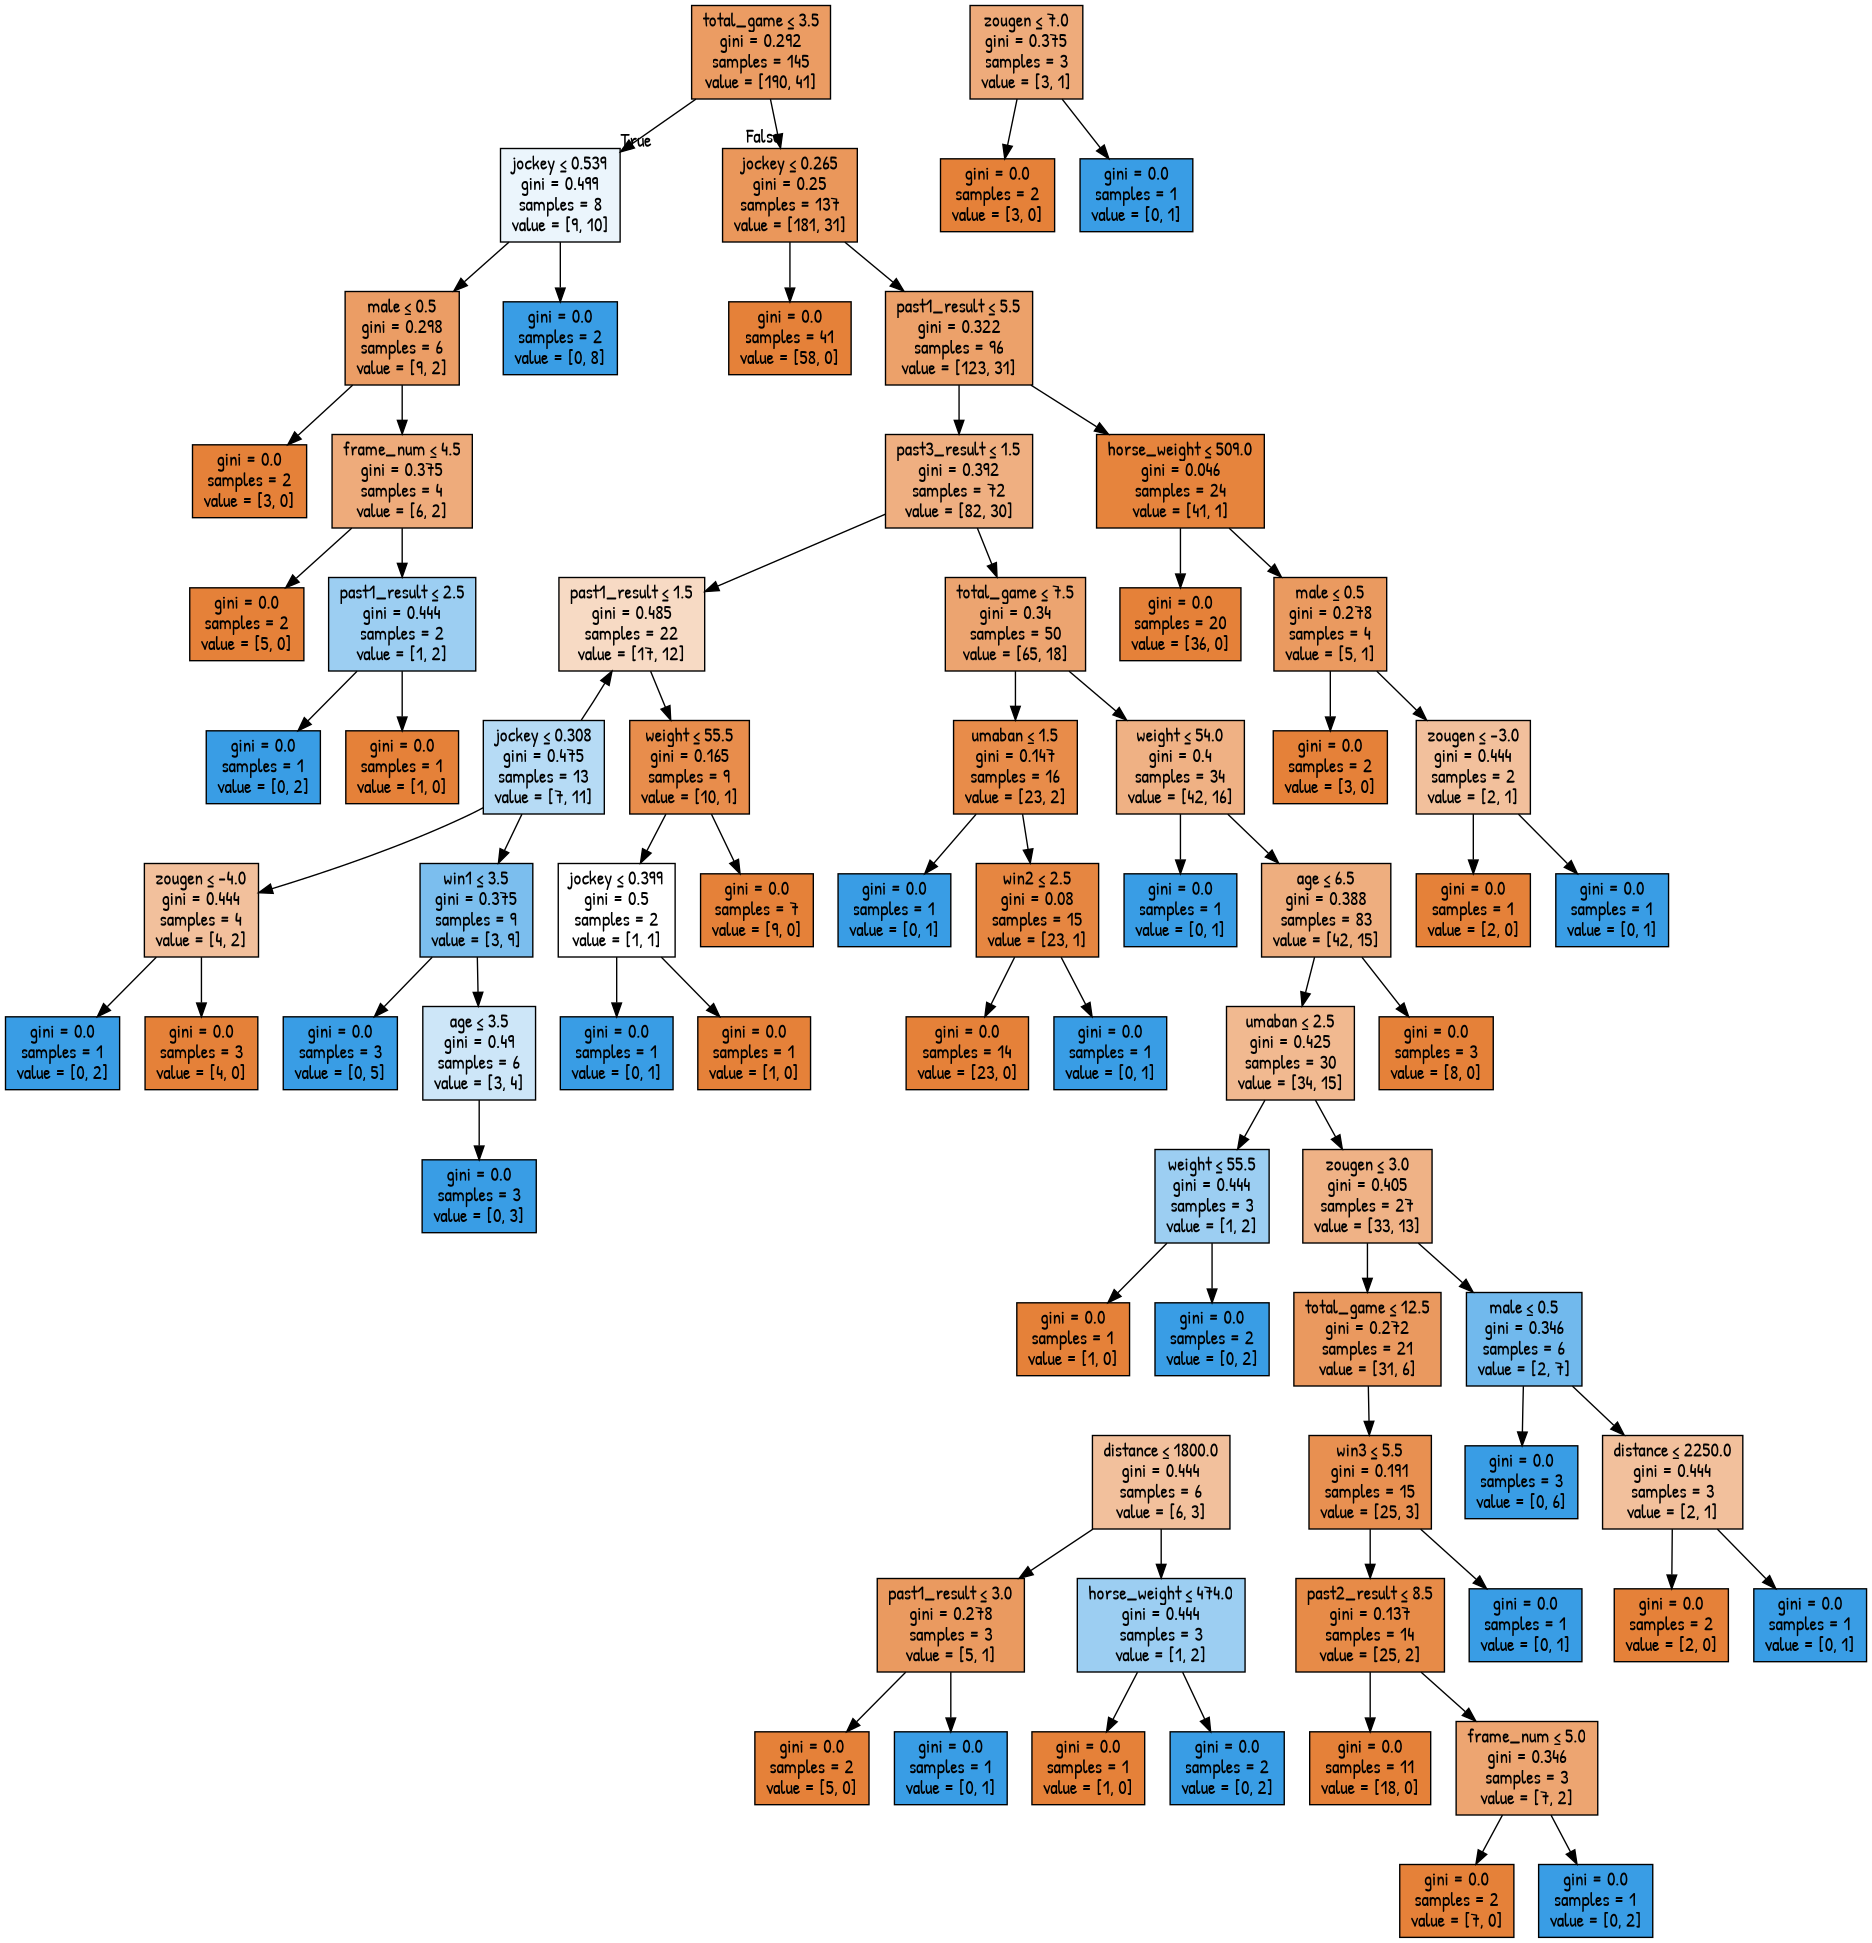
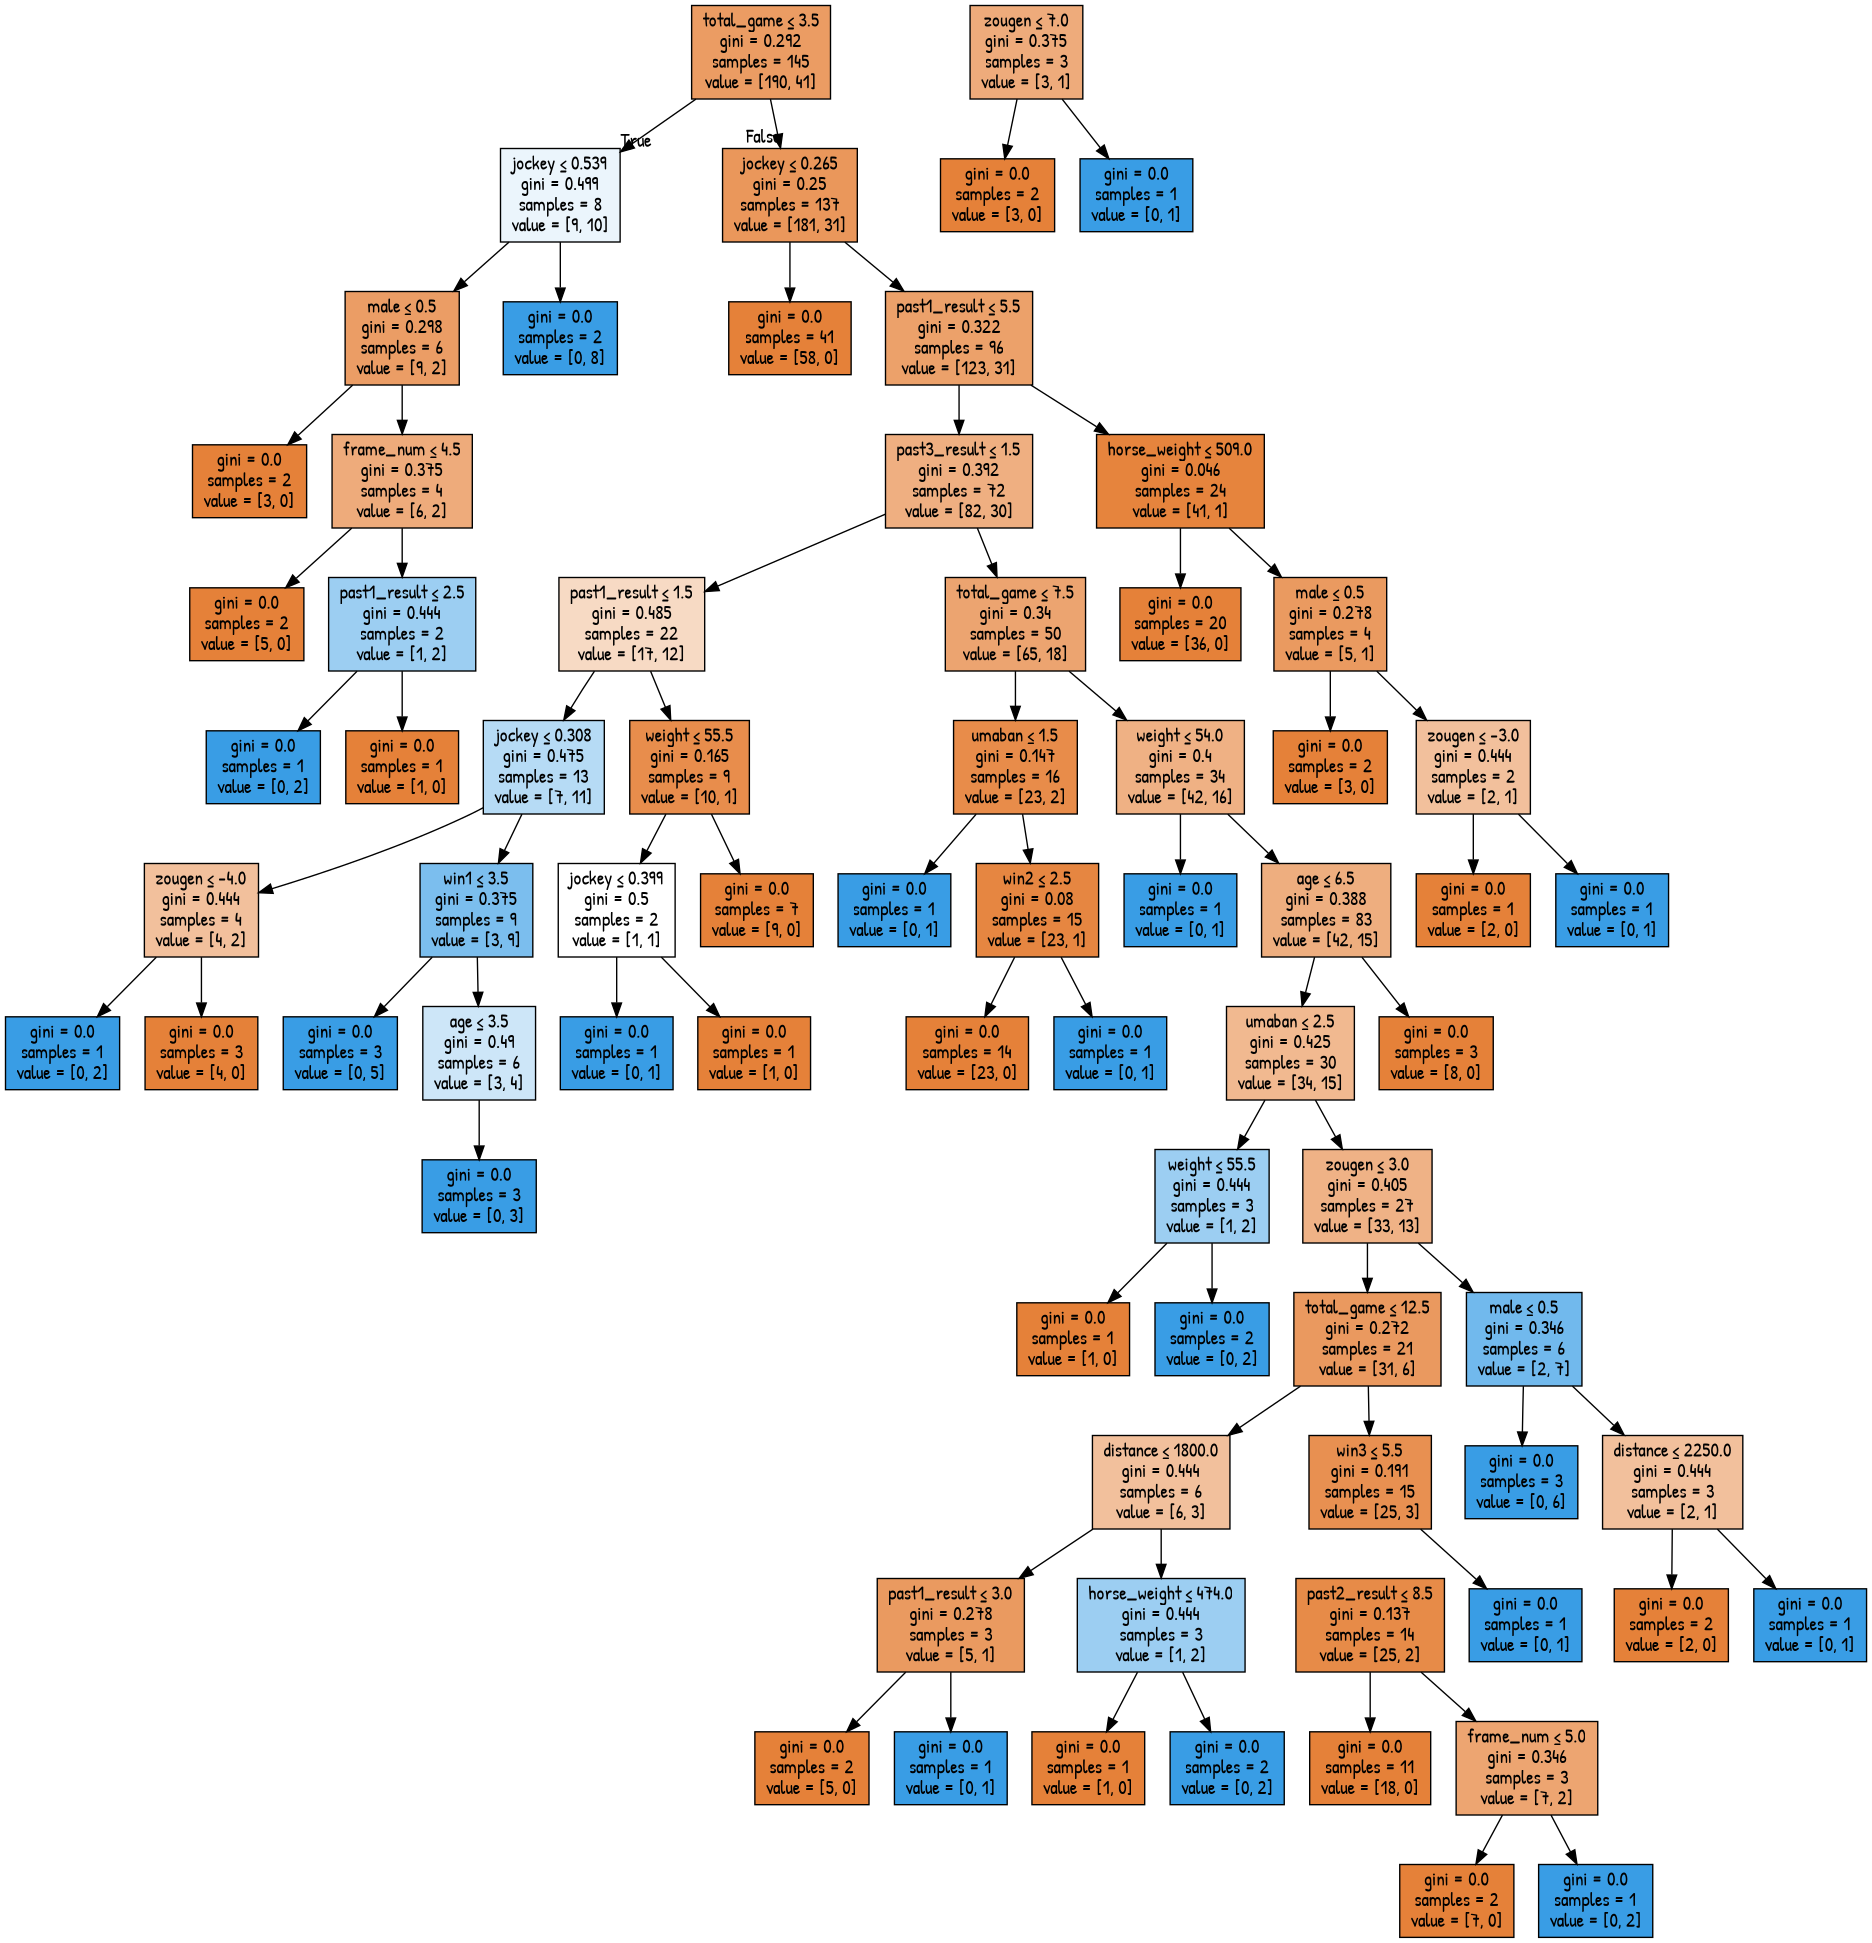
edge "jockey ≤ 0.308" -> "past1_result ≤ 1.5": reversed
edge "total_game ≤ 12.5" -> "distance ≤ 1800.0": added
edge "win3 ≤ 5.5" -> "past2_result ≤ 8.5": removed
